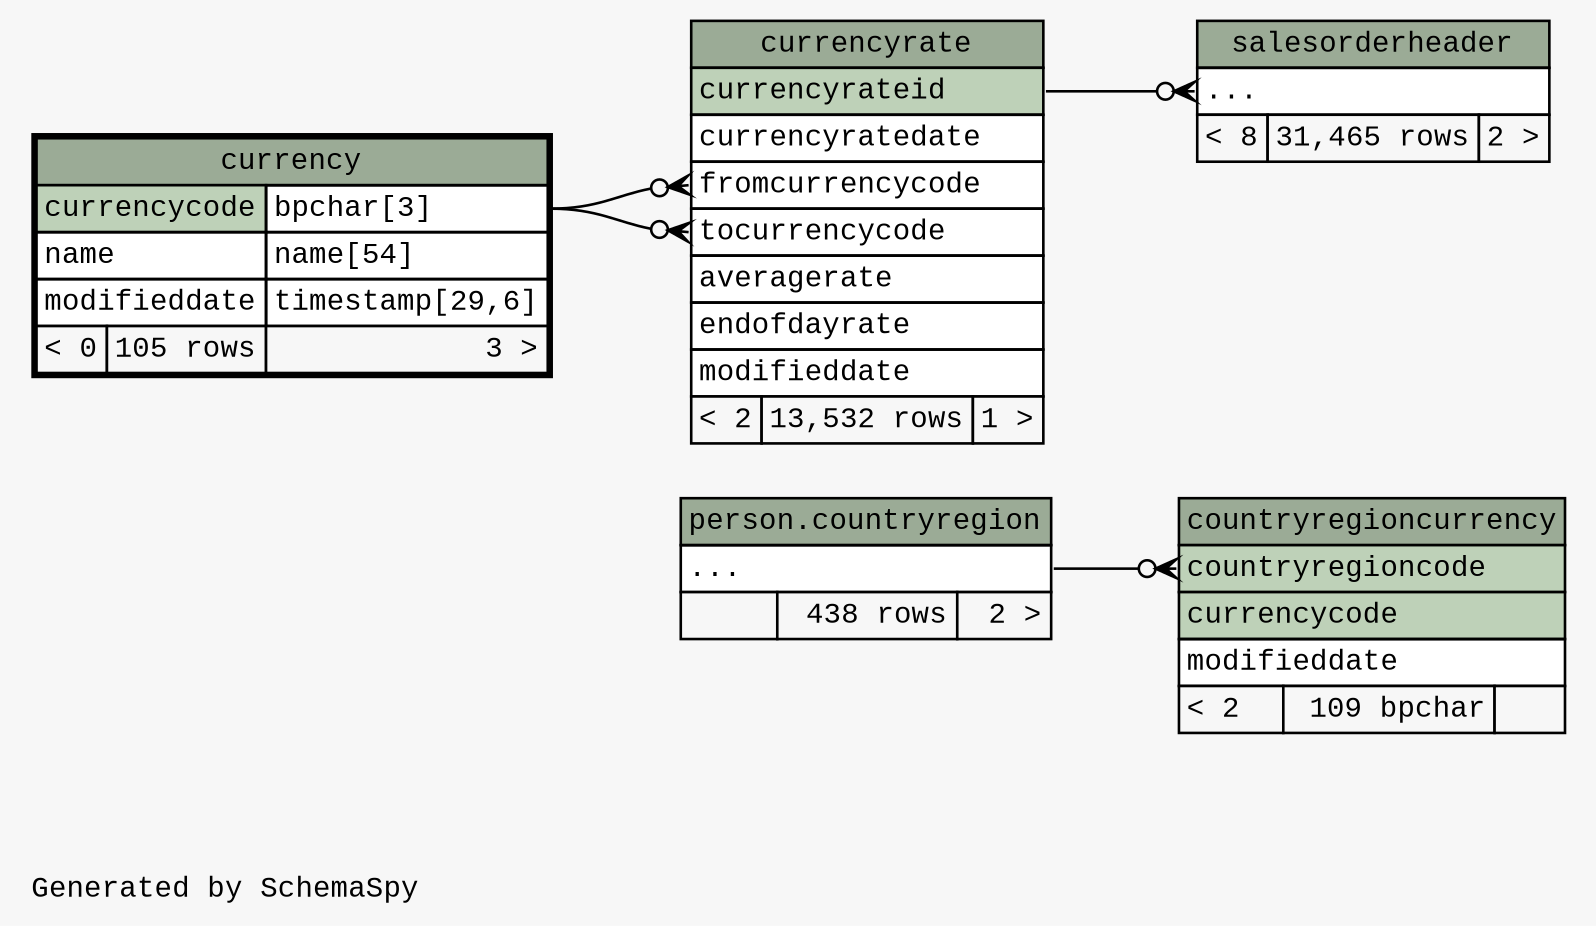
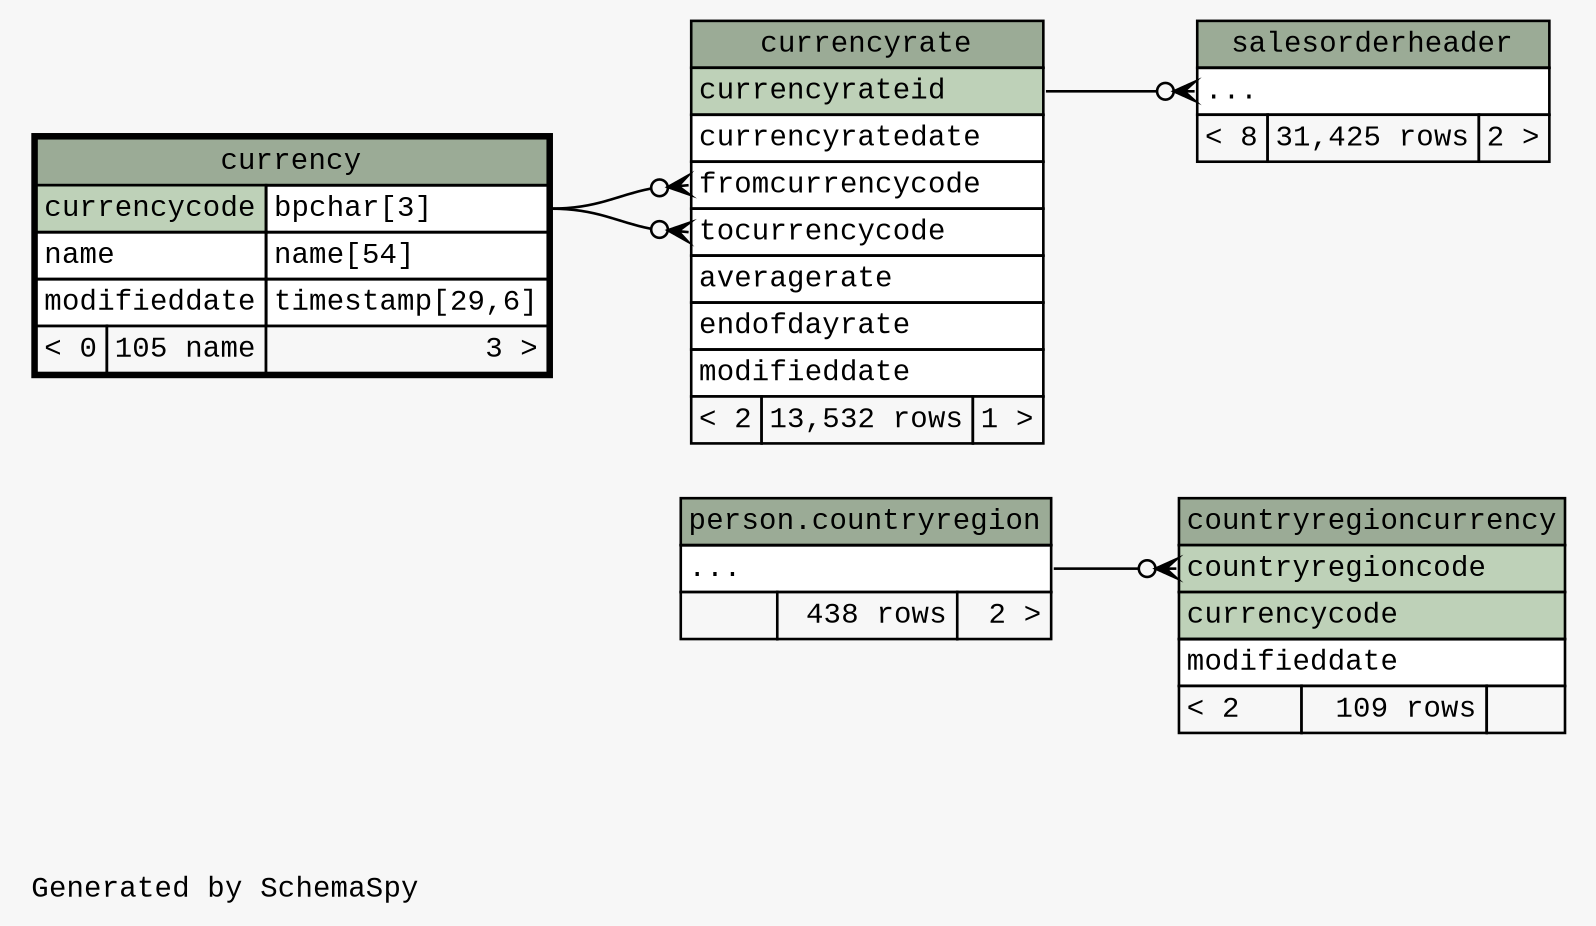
node "salesorderheader": text "31,465 rows" -> "31,425 rows"
node "currency": text "105 rows" -> "105 name"
node "countryregioncurrency": text "109 bpchar" -> "109 rows"
